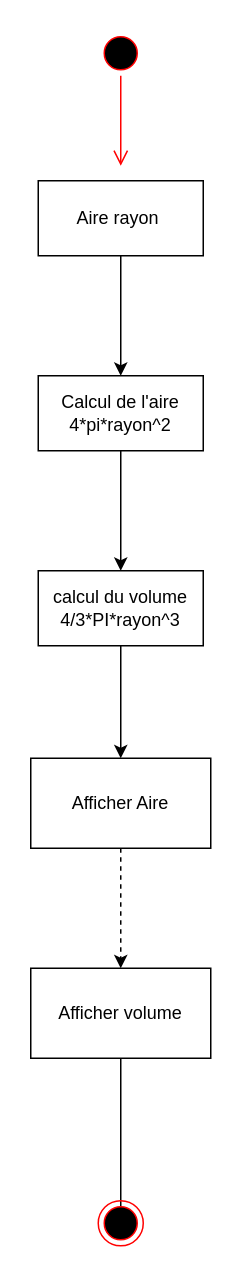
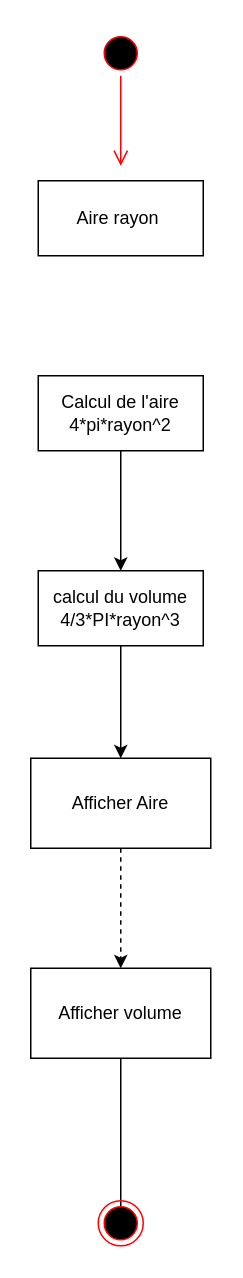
edge "Aire rayon" -> "Calcul de l'aire 4*pi*rayon^2": removed
